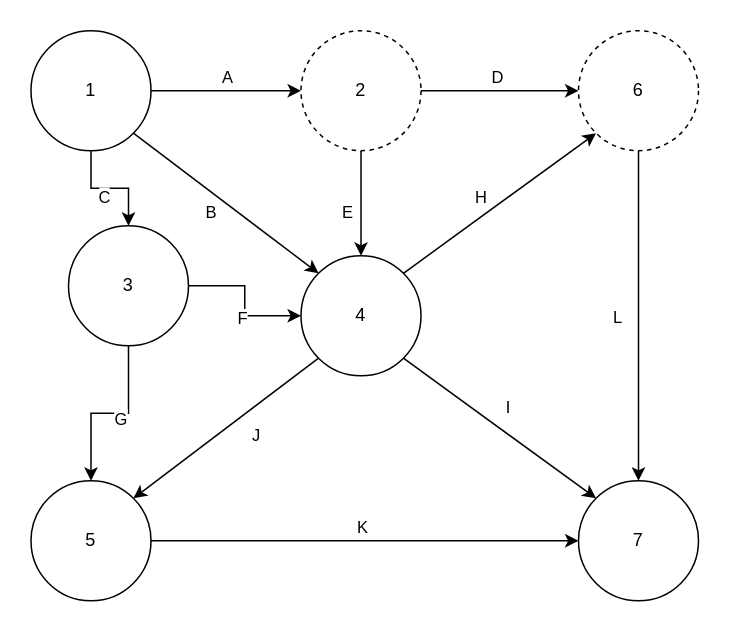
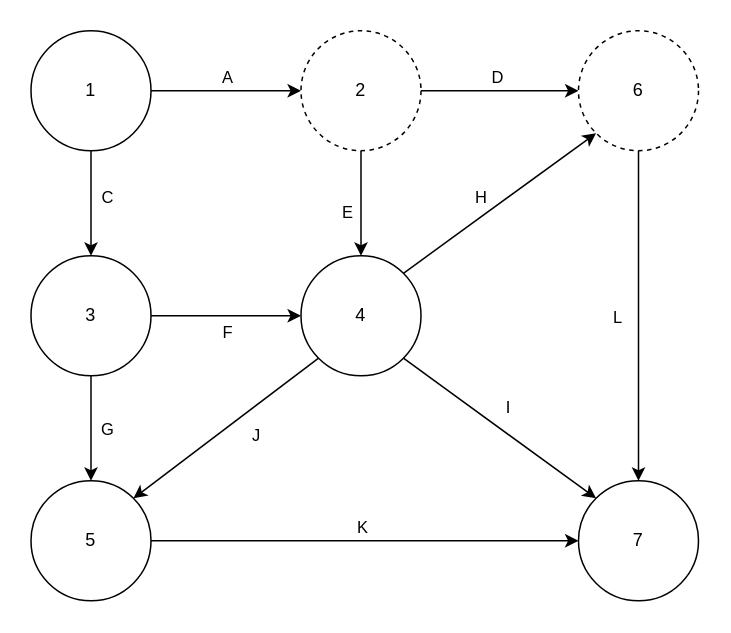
edge "1" -> "4": removed, label "B"
node "3": moved (128, 286) -> (91, 316)
